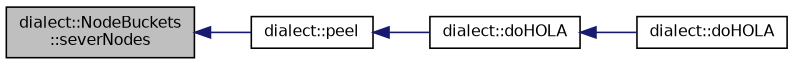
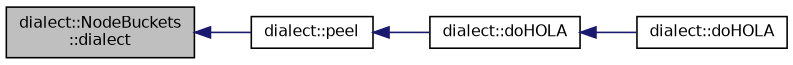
node "dialect::NodeBuckets ::severNodes": label "dialect::NodeBuckets ::severNodes" -> "dialect::NodeBuckets ::dialect"
